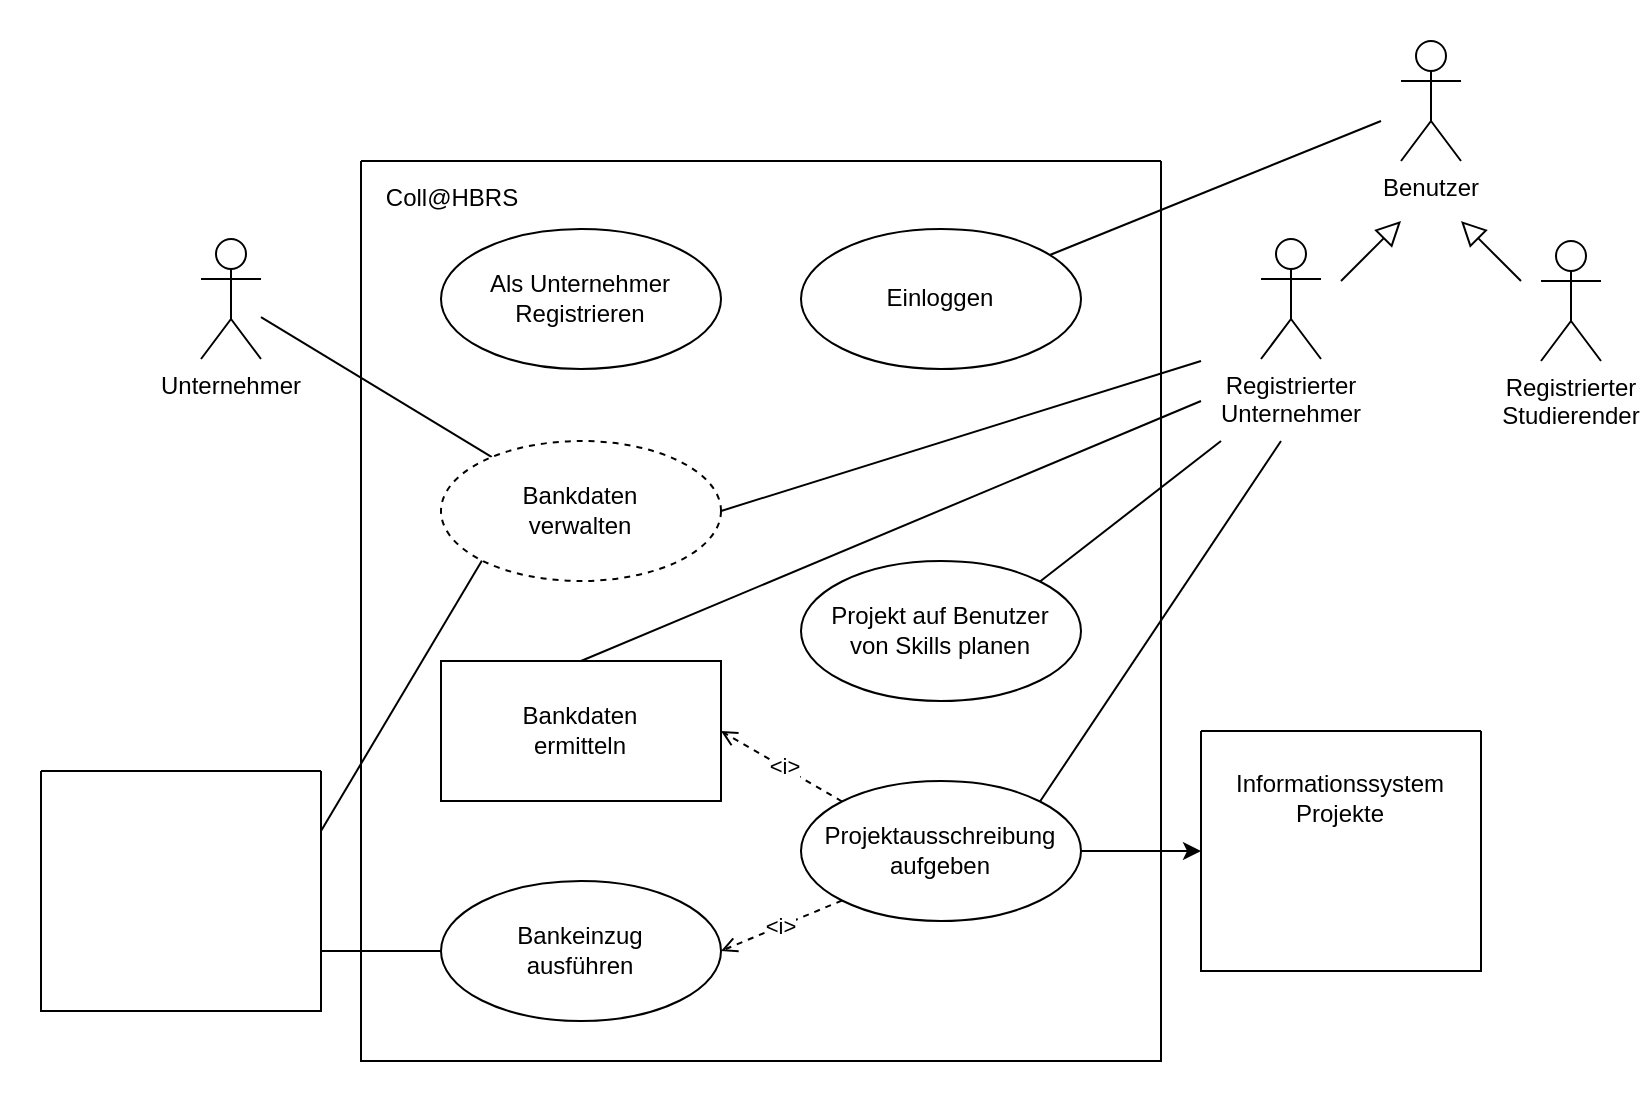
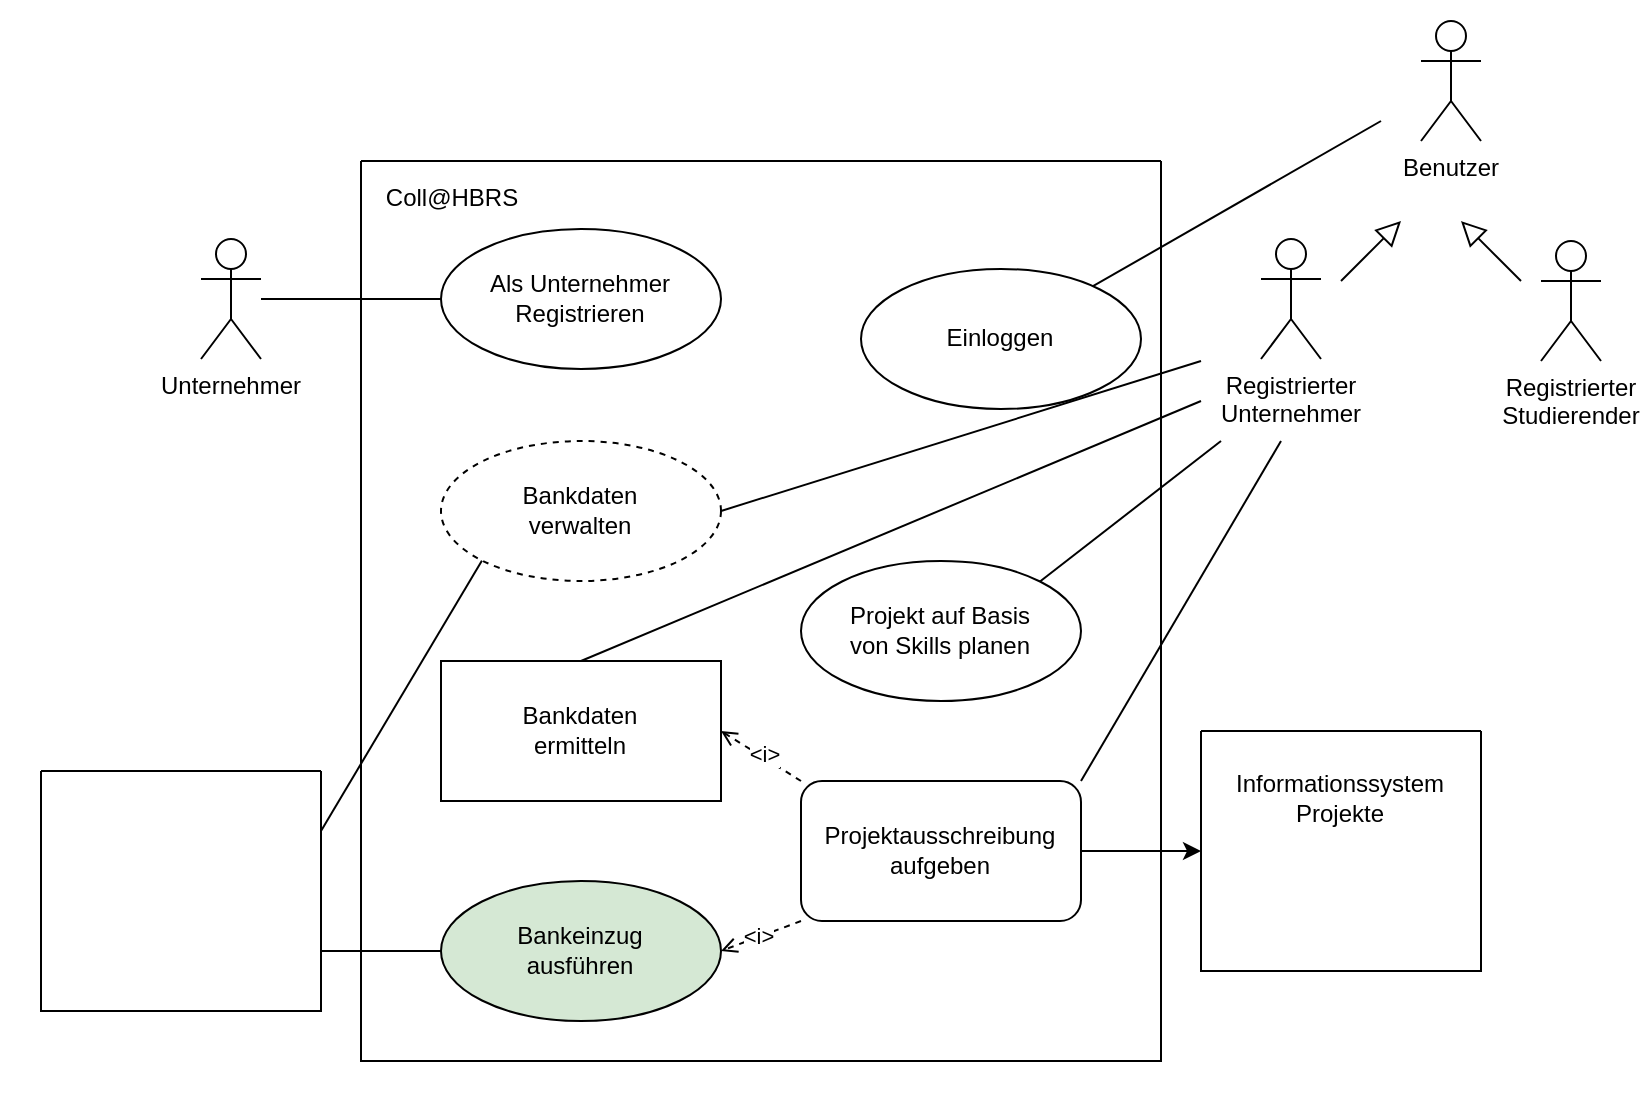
node "Benutzer": moved (1431, 101) -> (1451, 81)
node "Einloggen": moved (941, 299) -> (1001, 339)
edge "Unternehmer" -- "Bankdaten verwalten": now "Unternehmer" -- "Als Unternehmer Registrieren"
node "Projekt auf Benutzer von Skills planen": label "Projekt auf Benutzer von Skills planen" -> "Projekt auf Basis von Skills planen"
node "Projektausschreibung aufgeben": shape ellipse -> rounded rectangle
node "Bankeinzug ausführen": fillcolor #ffffff -> #d5e8d4
